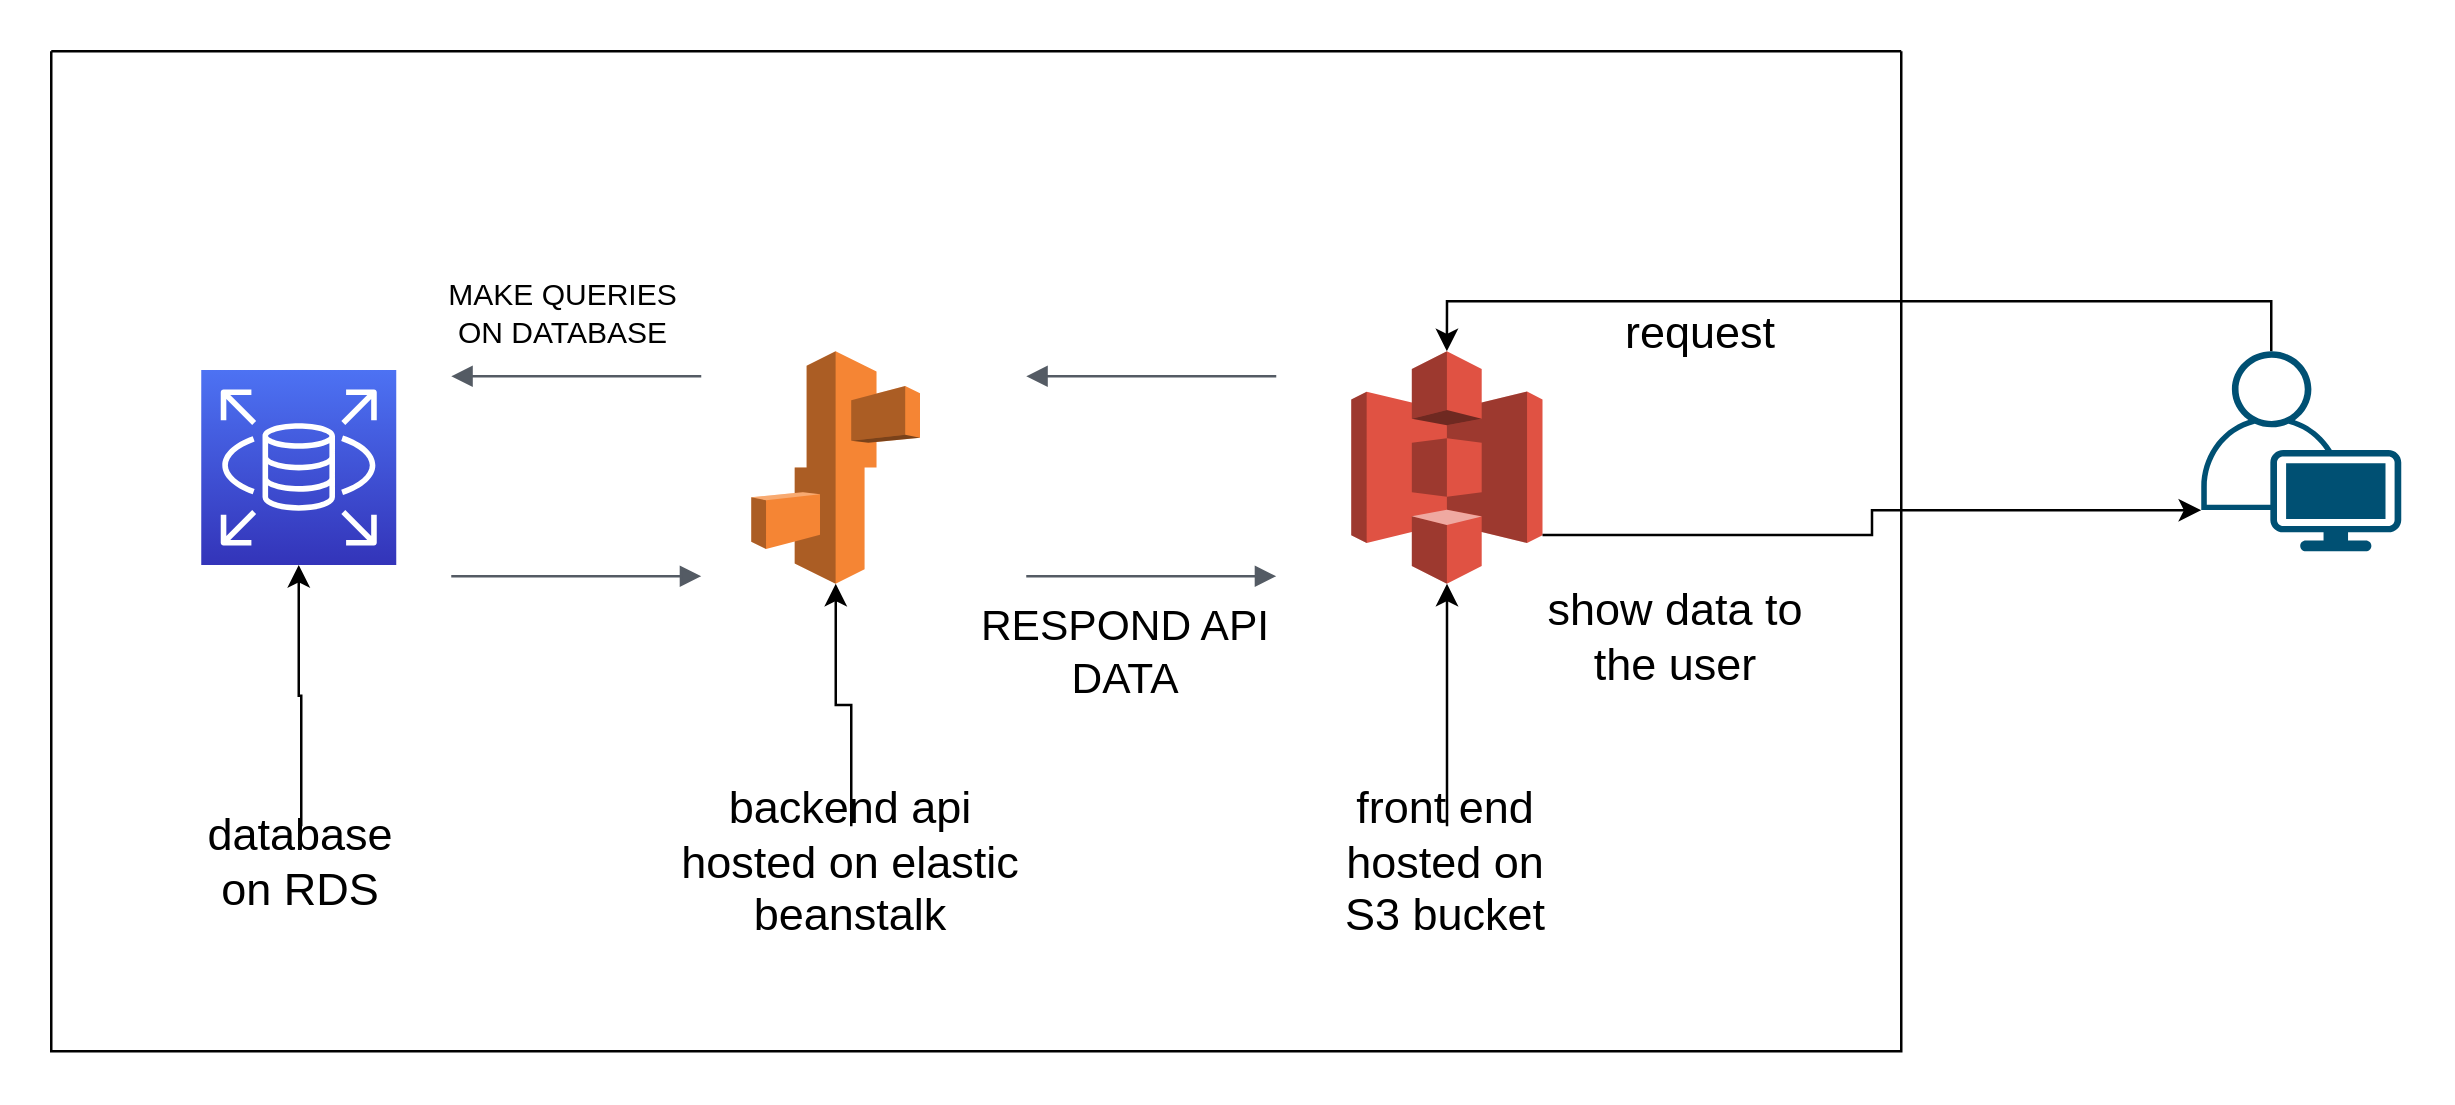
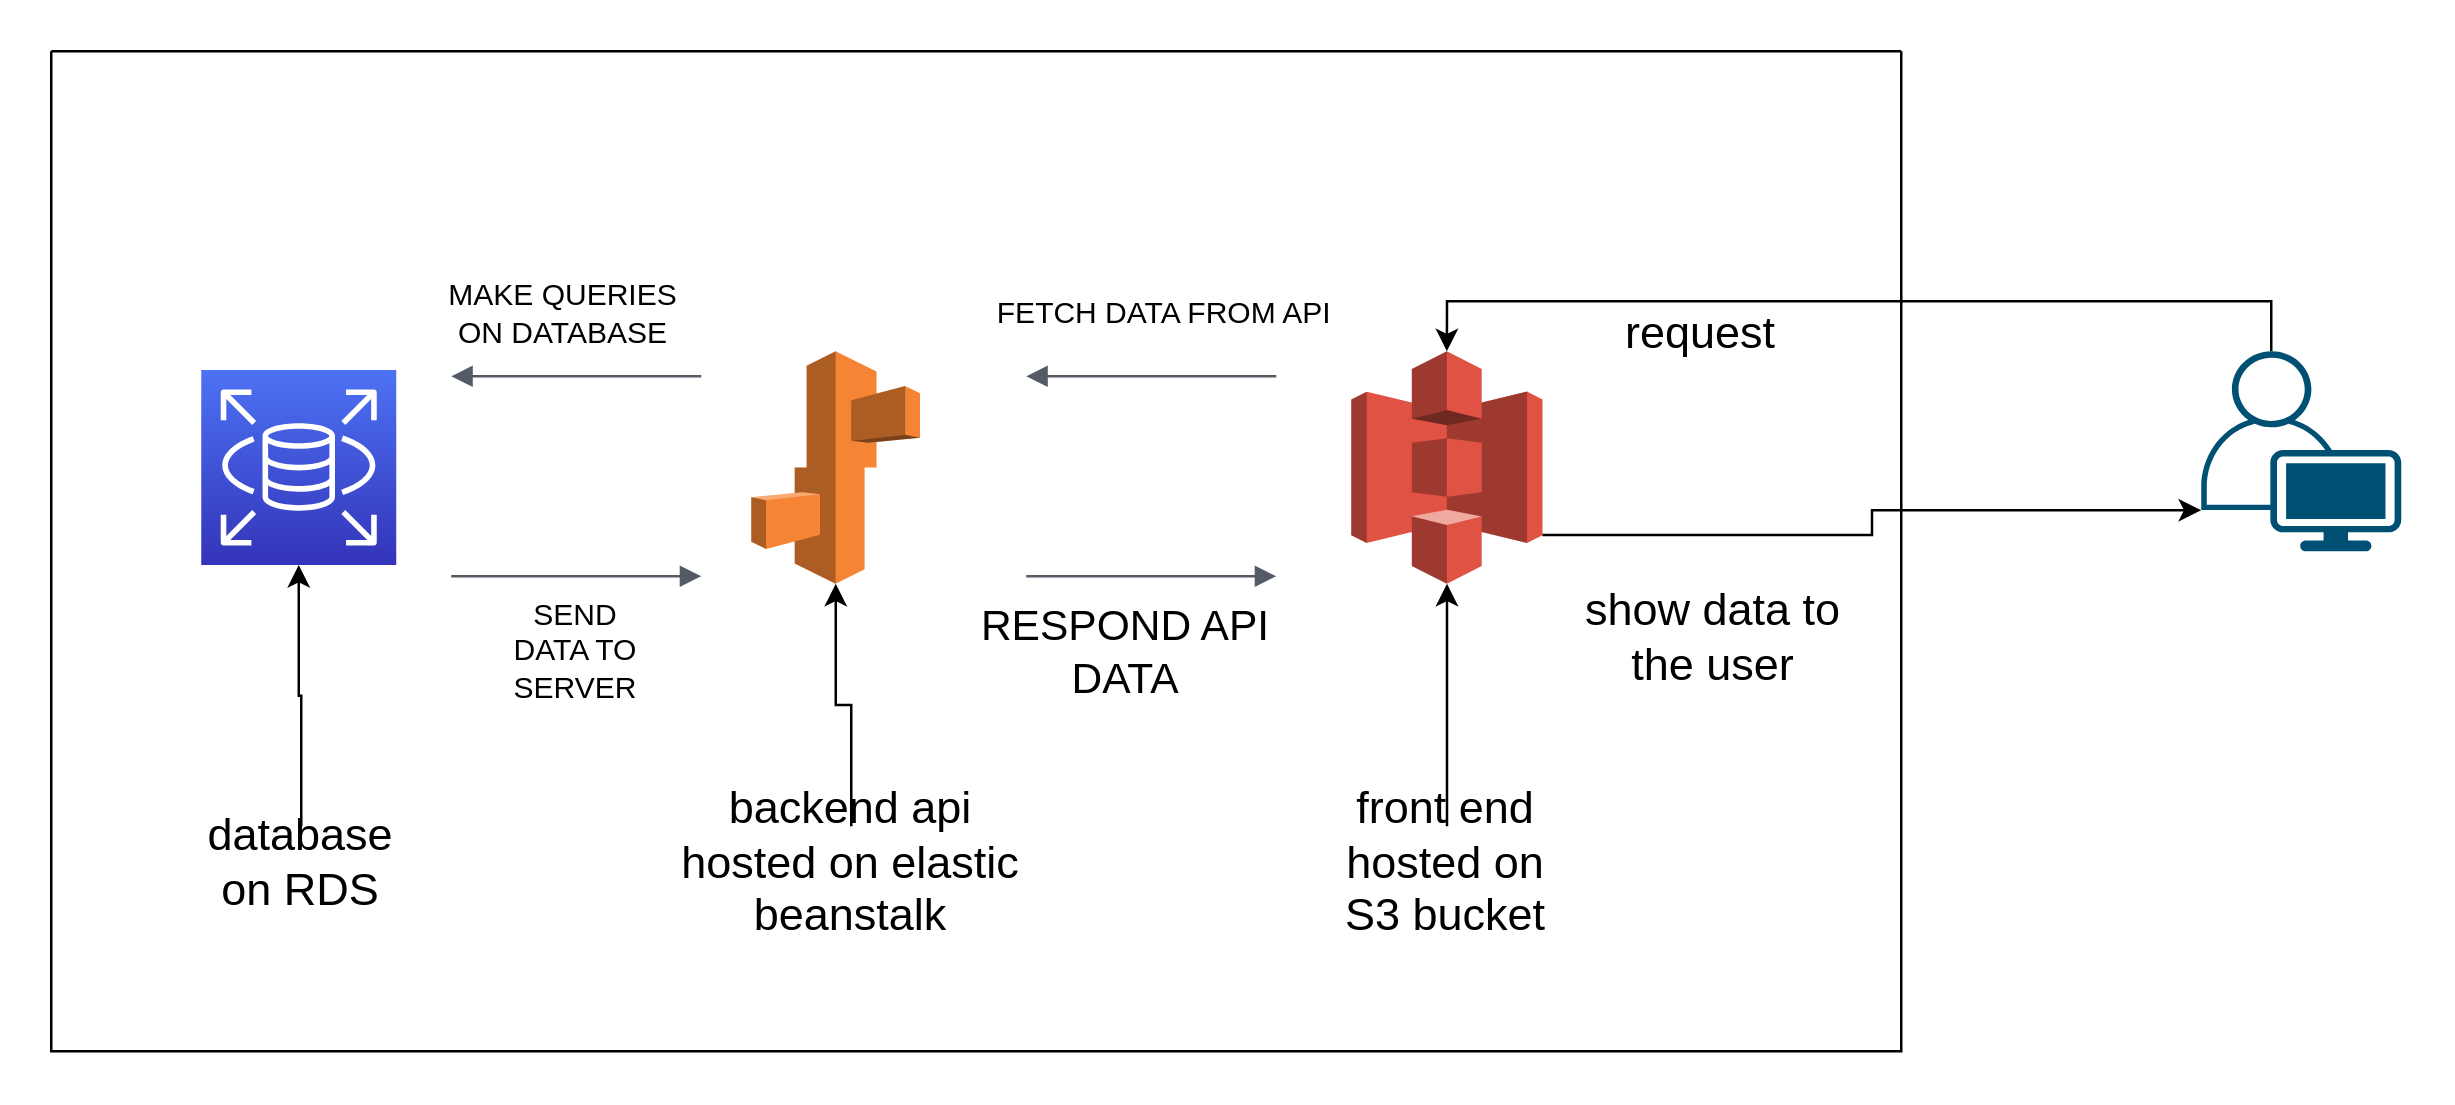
node "FETCH DATA FROM API": added
node "show data to the user": moved (1676, 639) -> (1714, 639)
node "SEND DATA TO SERVER": added
